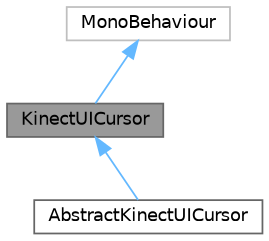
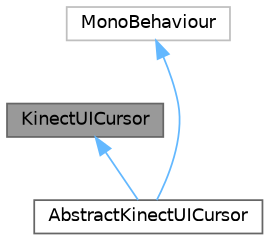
edge "KinectUICursor" -> "MonoBehaviour": now "AbstractKinectUICursor" -> "MonoBehaviour"
